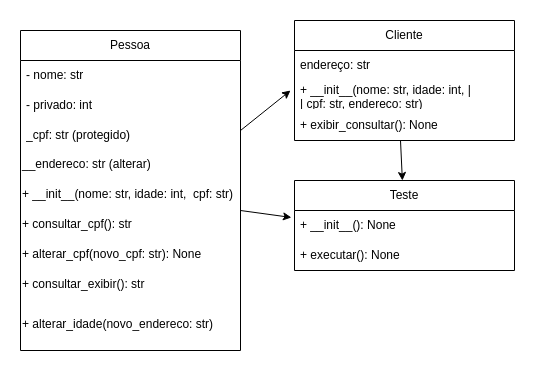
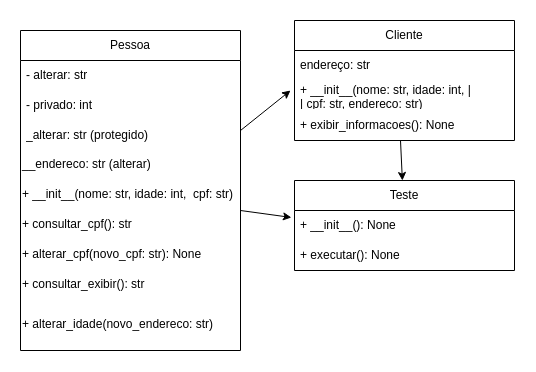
node "- nome: str": label "- nome: str" -> "- alterar: str"
node "+ exibir_consultar(): None": label "+ exibir_consultar(): None" -> "+ exibir_informacoes(): None"
node "_cpf: str (protegido)": label "_cpf: str (protegido)" -> "_alterar: str (protegido)"
